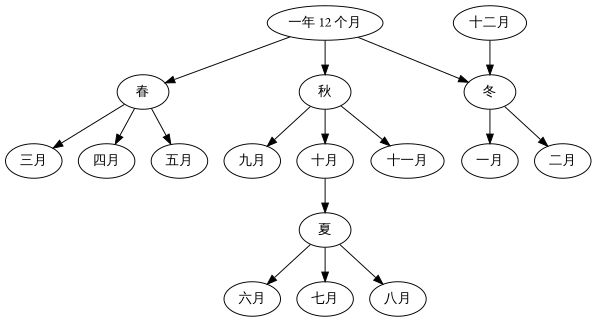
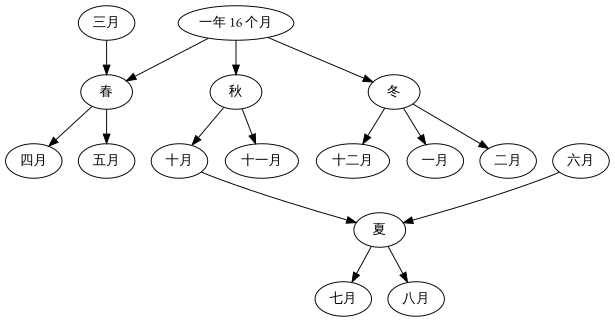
node "一年 12 个月": label "一年 12 个月" -> "一年 16 个月"
edge "十二月" -> "冬": reversed
edge "春" -> "三月": reversed
node "九月": removed
edge "夏" -> "六月": reversed
